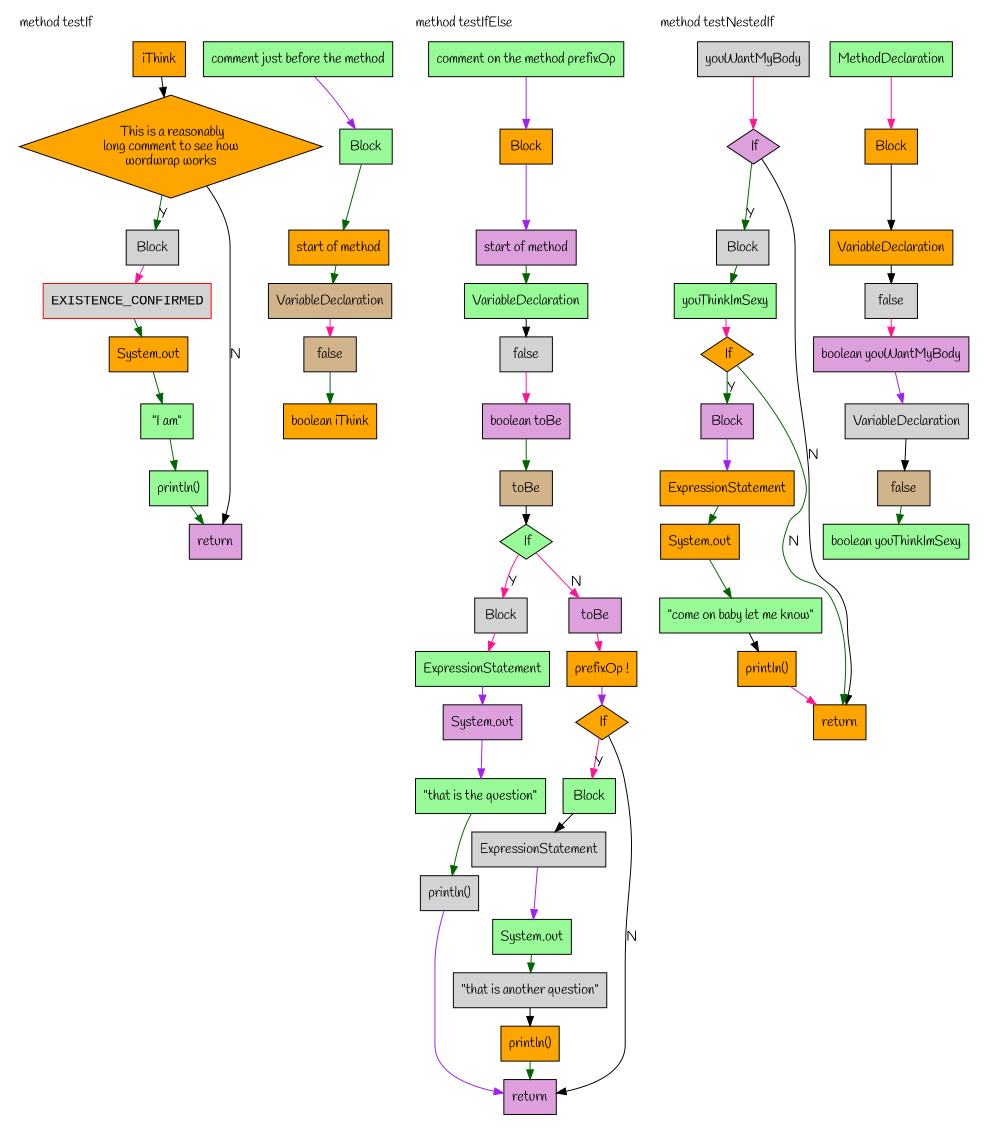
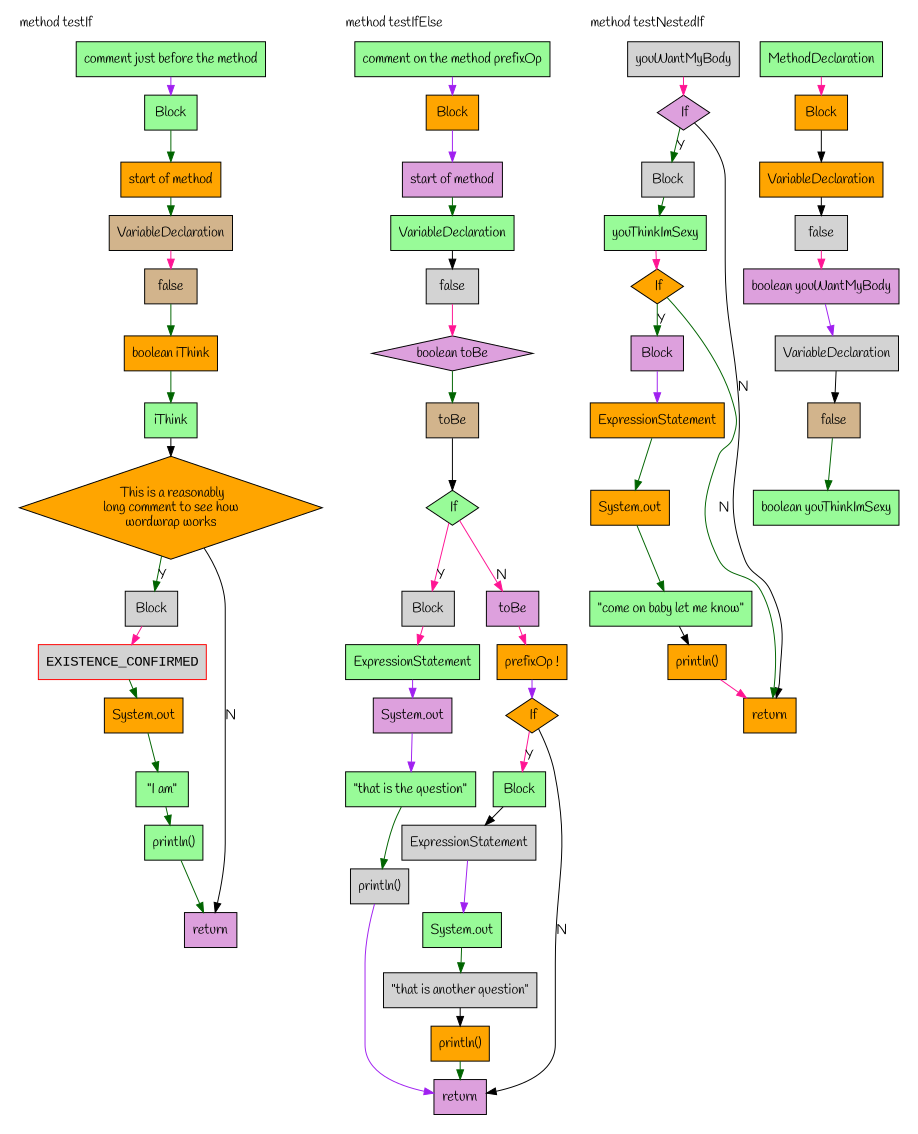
node "iThink": fillcolor orange -> palegreen
edge "boolean iThink" -> "iThink": added
node "boolean toBe": shape box -> diamond
